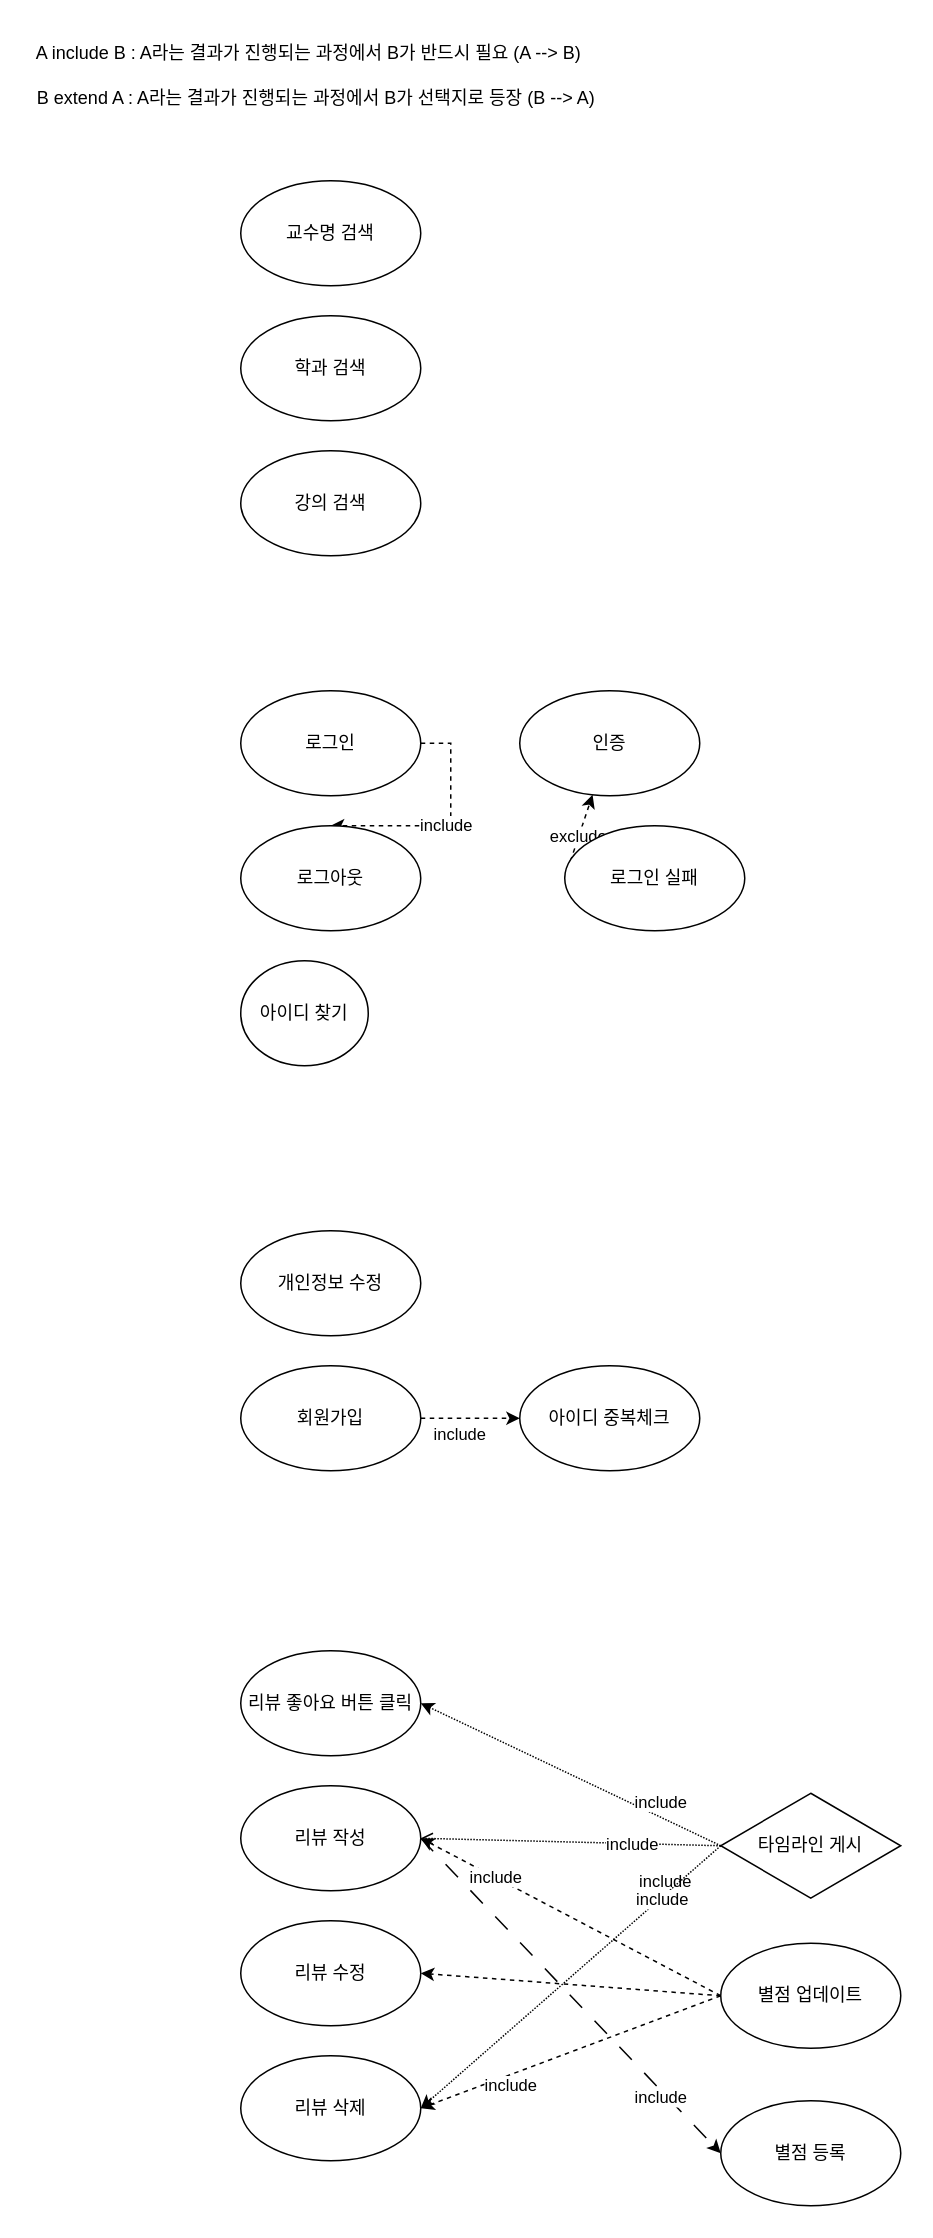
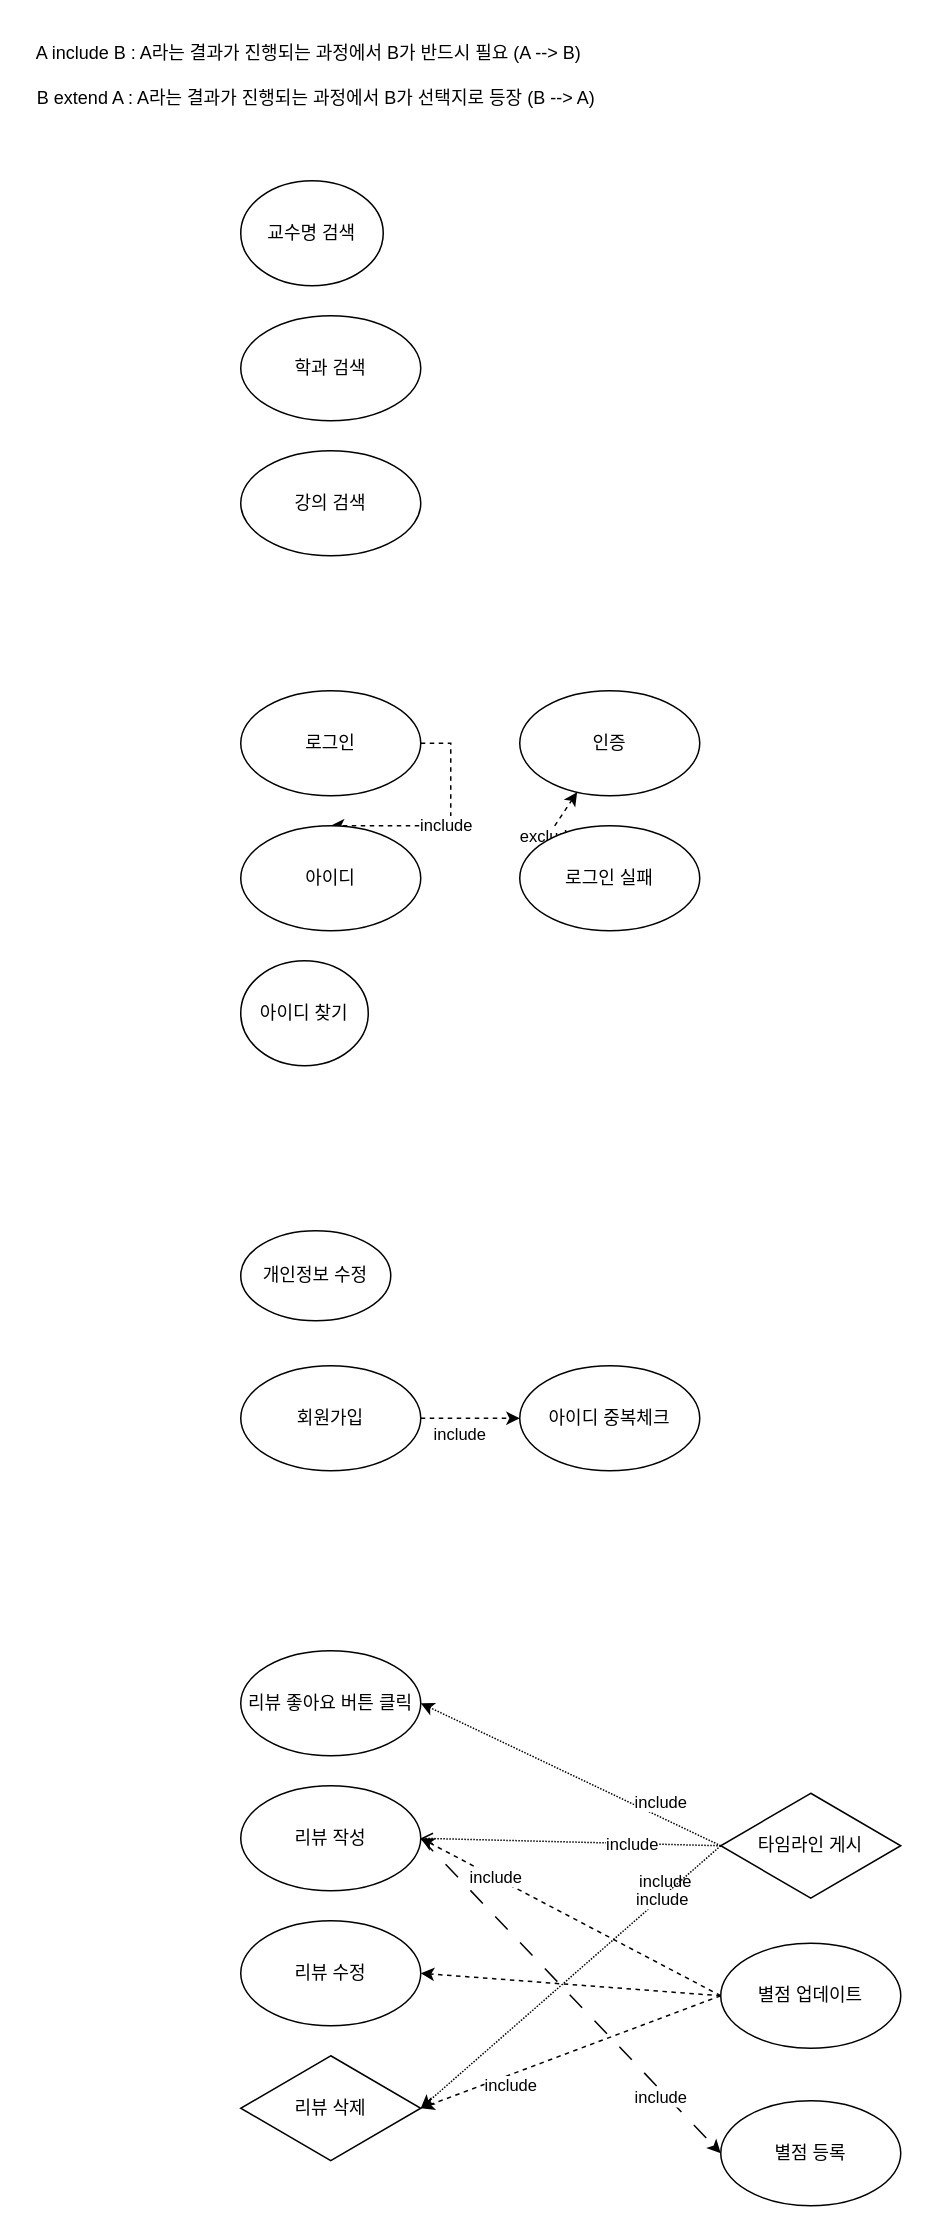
node "교수명 검색": size 180x105 -> 143x105
node "로그아웃": label "로그아웃" -> "아이디"
node "로그인 실패": moved (655, 878) -> (610, 878)
node "개인정보 수정": size 180x105 -> 150x90
node "리뷰 삭제": shape ellipse -> diamond
